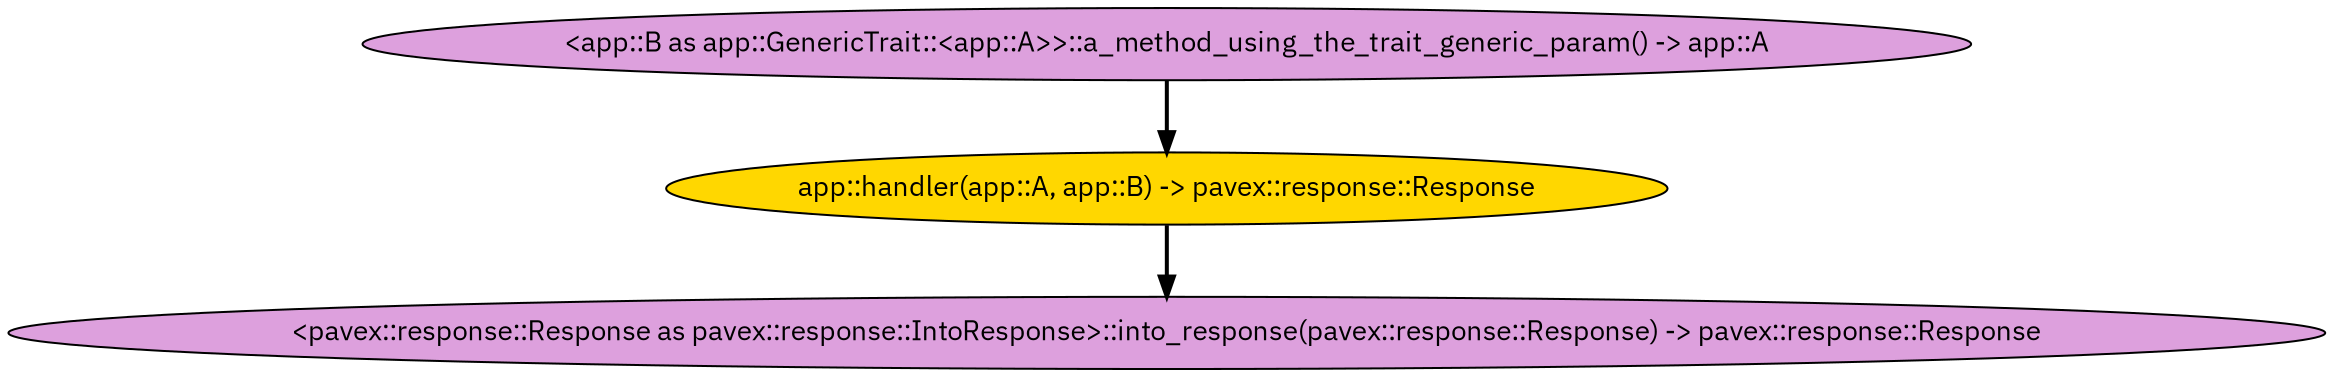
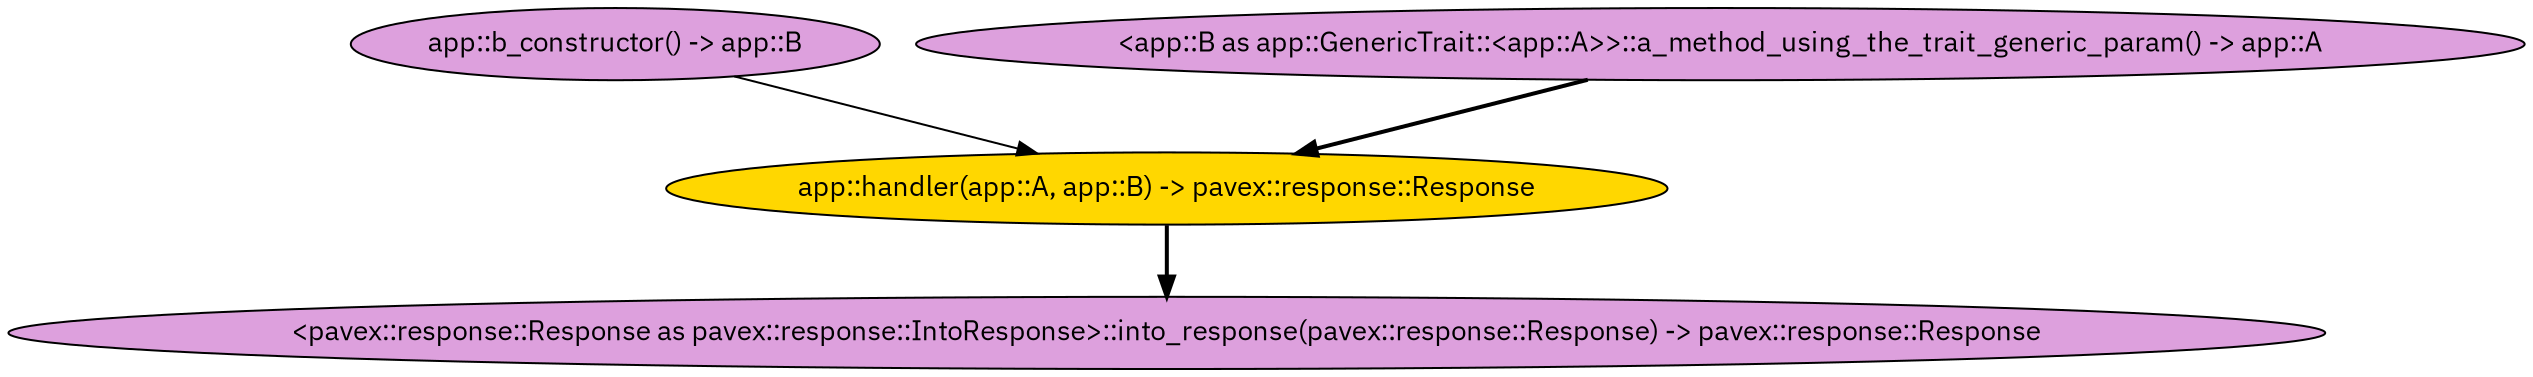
node "app::b_constructor() -> app::B": added
